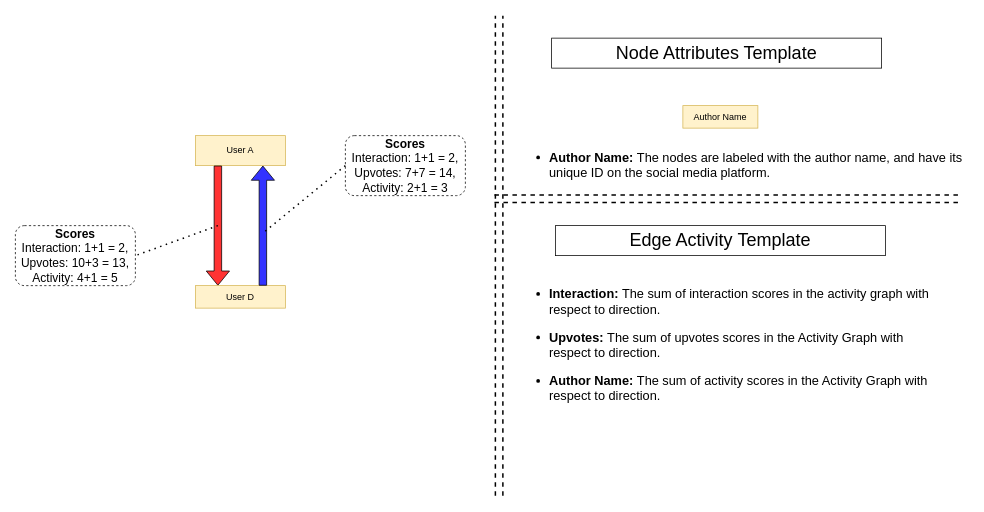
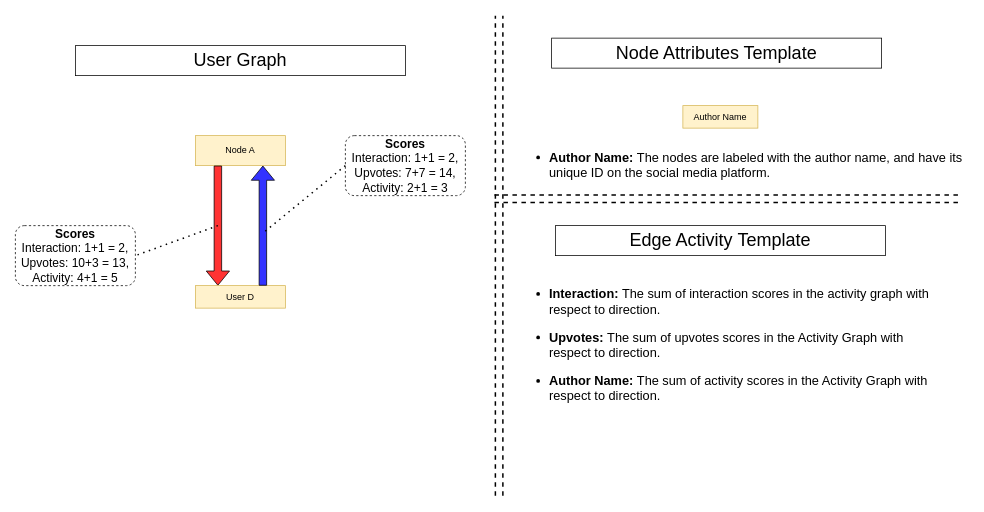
node "User Graph": added
node "User A": label "User A" -> "Node A"
